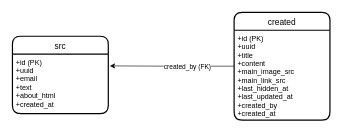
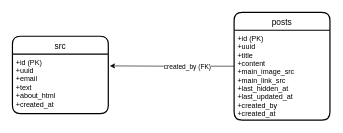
node "created": label "created" -> "posts"
